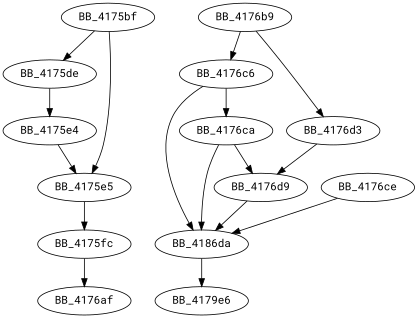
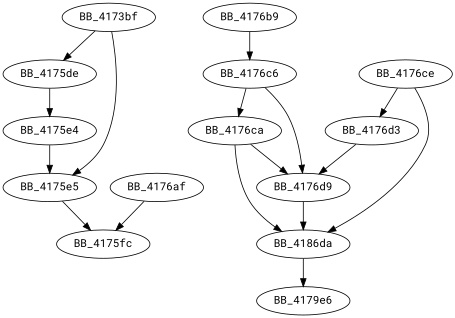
node "BB_4175bf": label "BB_4175bf" -> "BB_4173bf"
edge "BB_4176b9" -> "BB_4176d3": now "BB_4176ce" -> "BB_4176d3"
edge "BB_4176c6" -> "BB_4186da": now "BB_4176c6" -> "BB_4176d9"
edge "BB_4175fc" -> "BB_4176af": reversed
